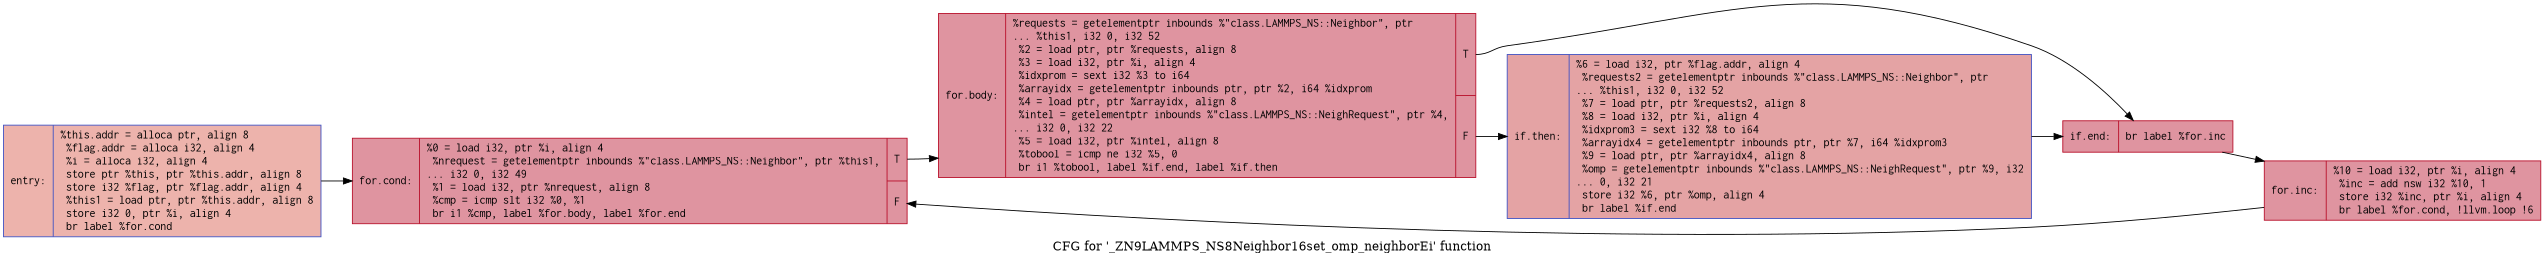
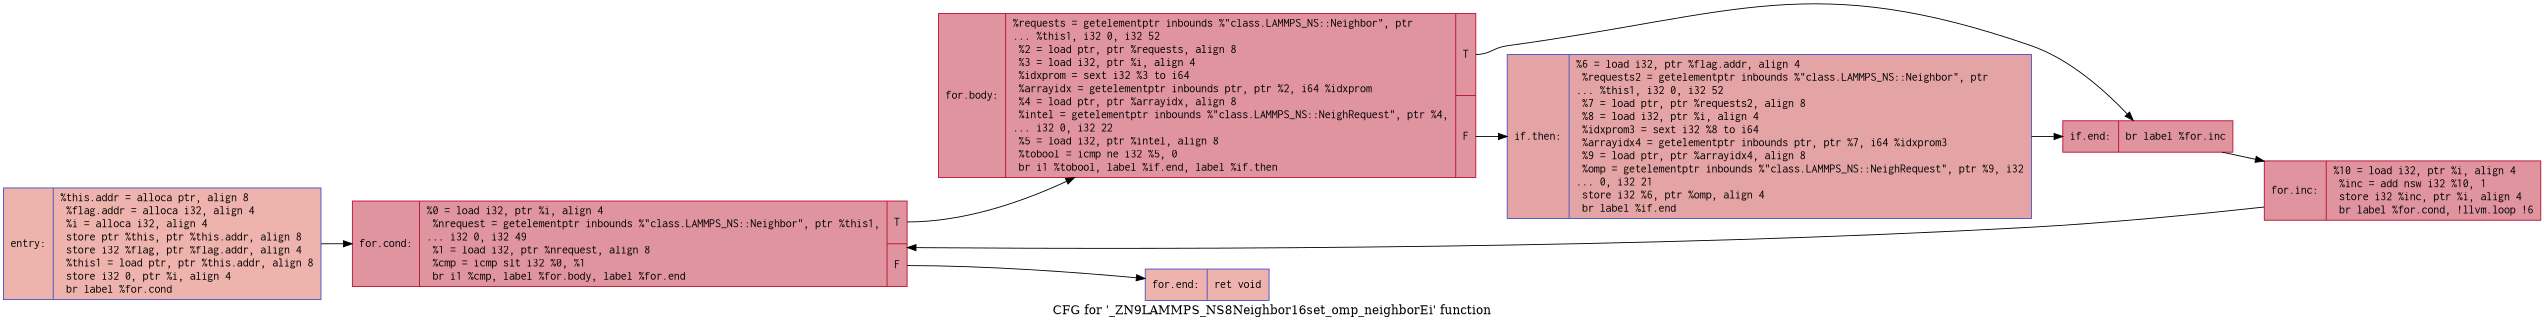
node "for.end:": added
